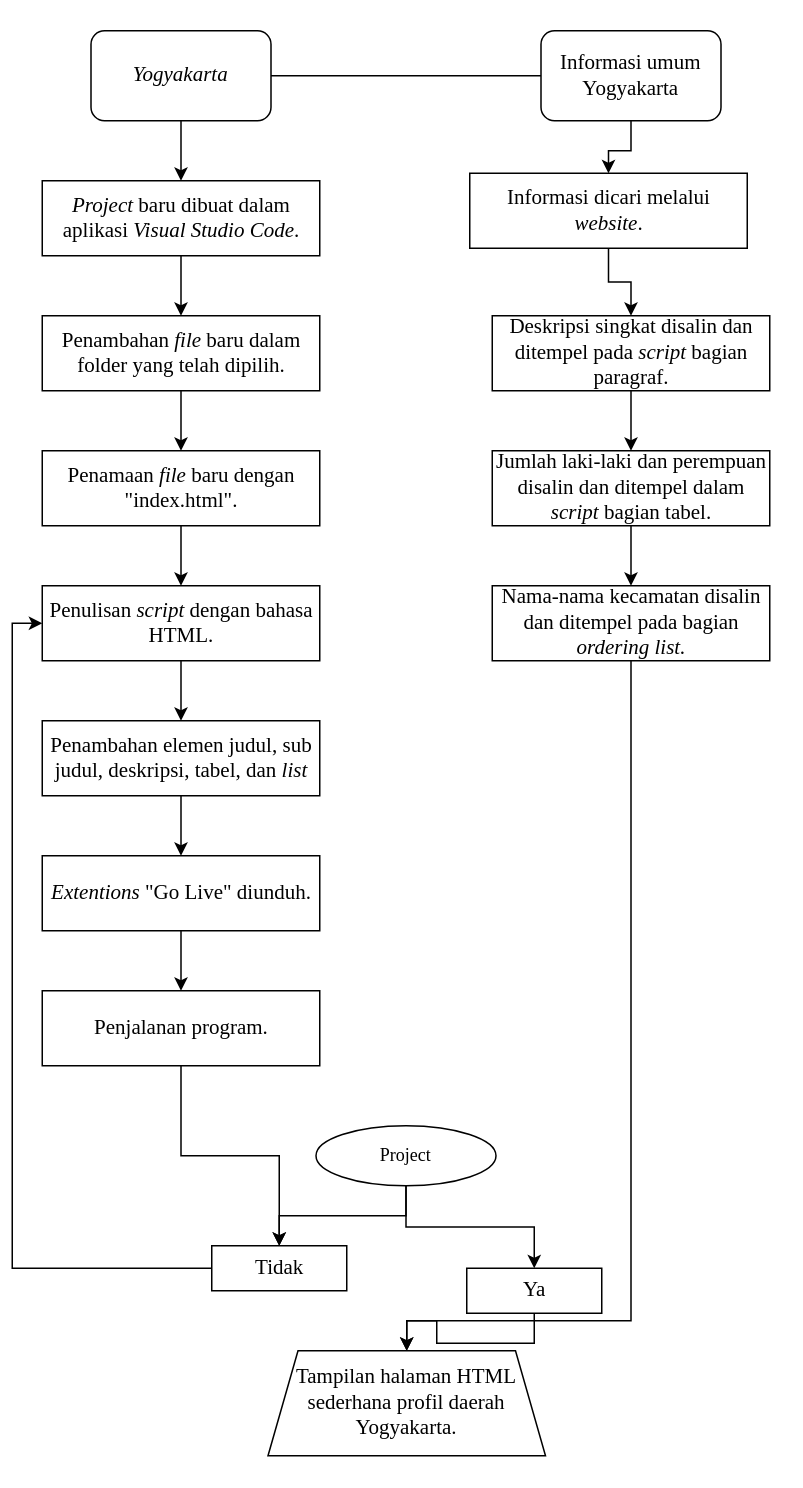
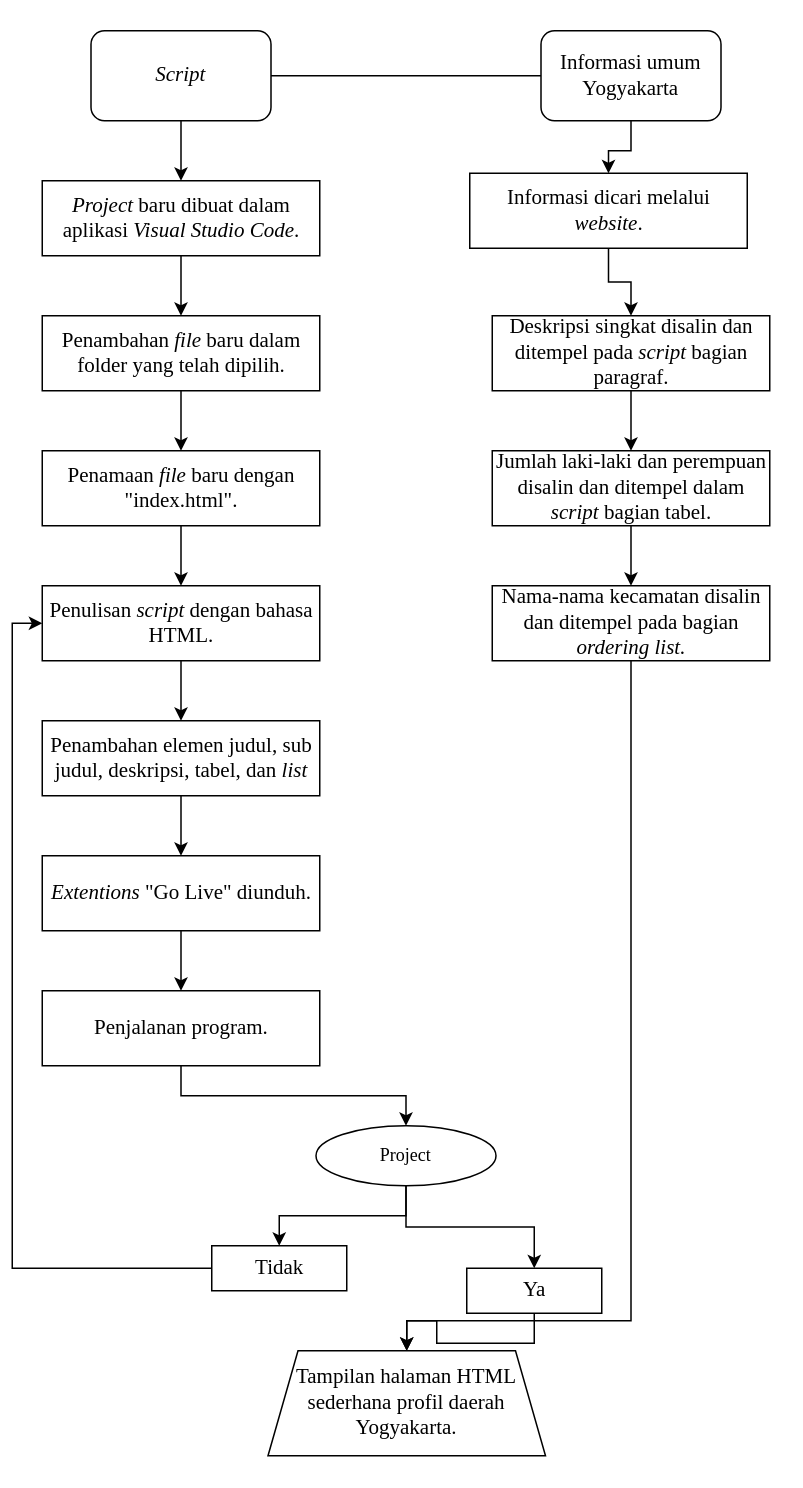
node "Yogyakarta": label "Yogyakarta" -> "Script"
edge "Penjalanan program." -> "Tidak": now "Penjalanan program." -> "Project"
